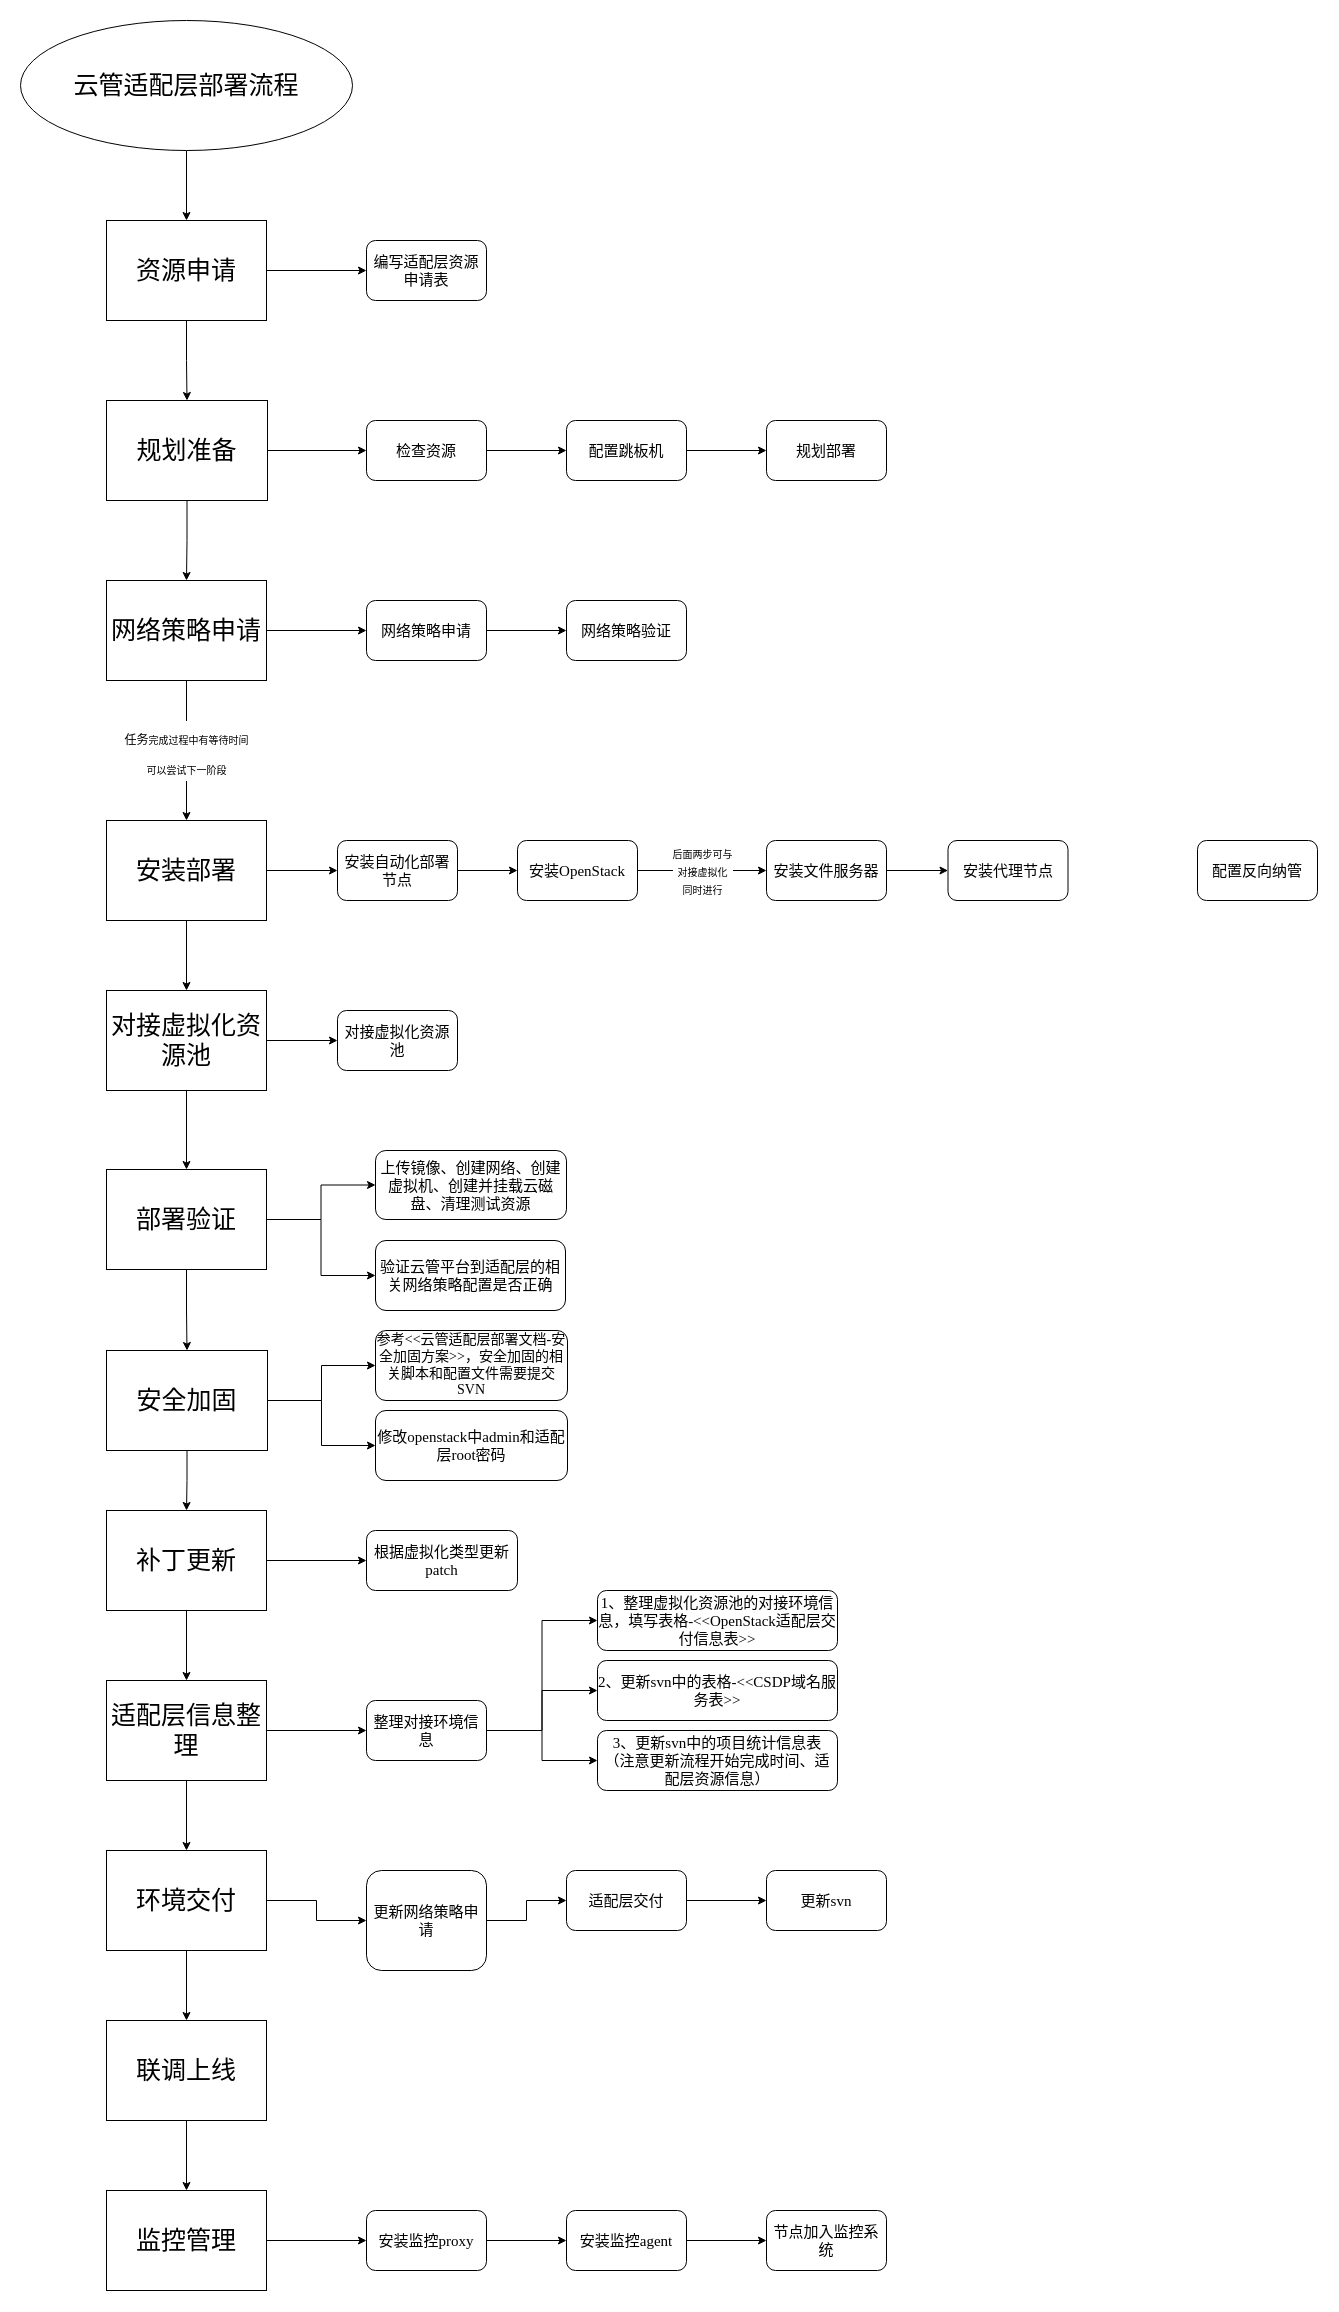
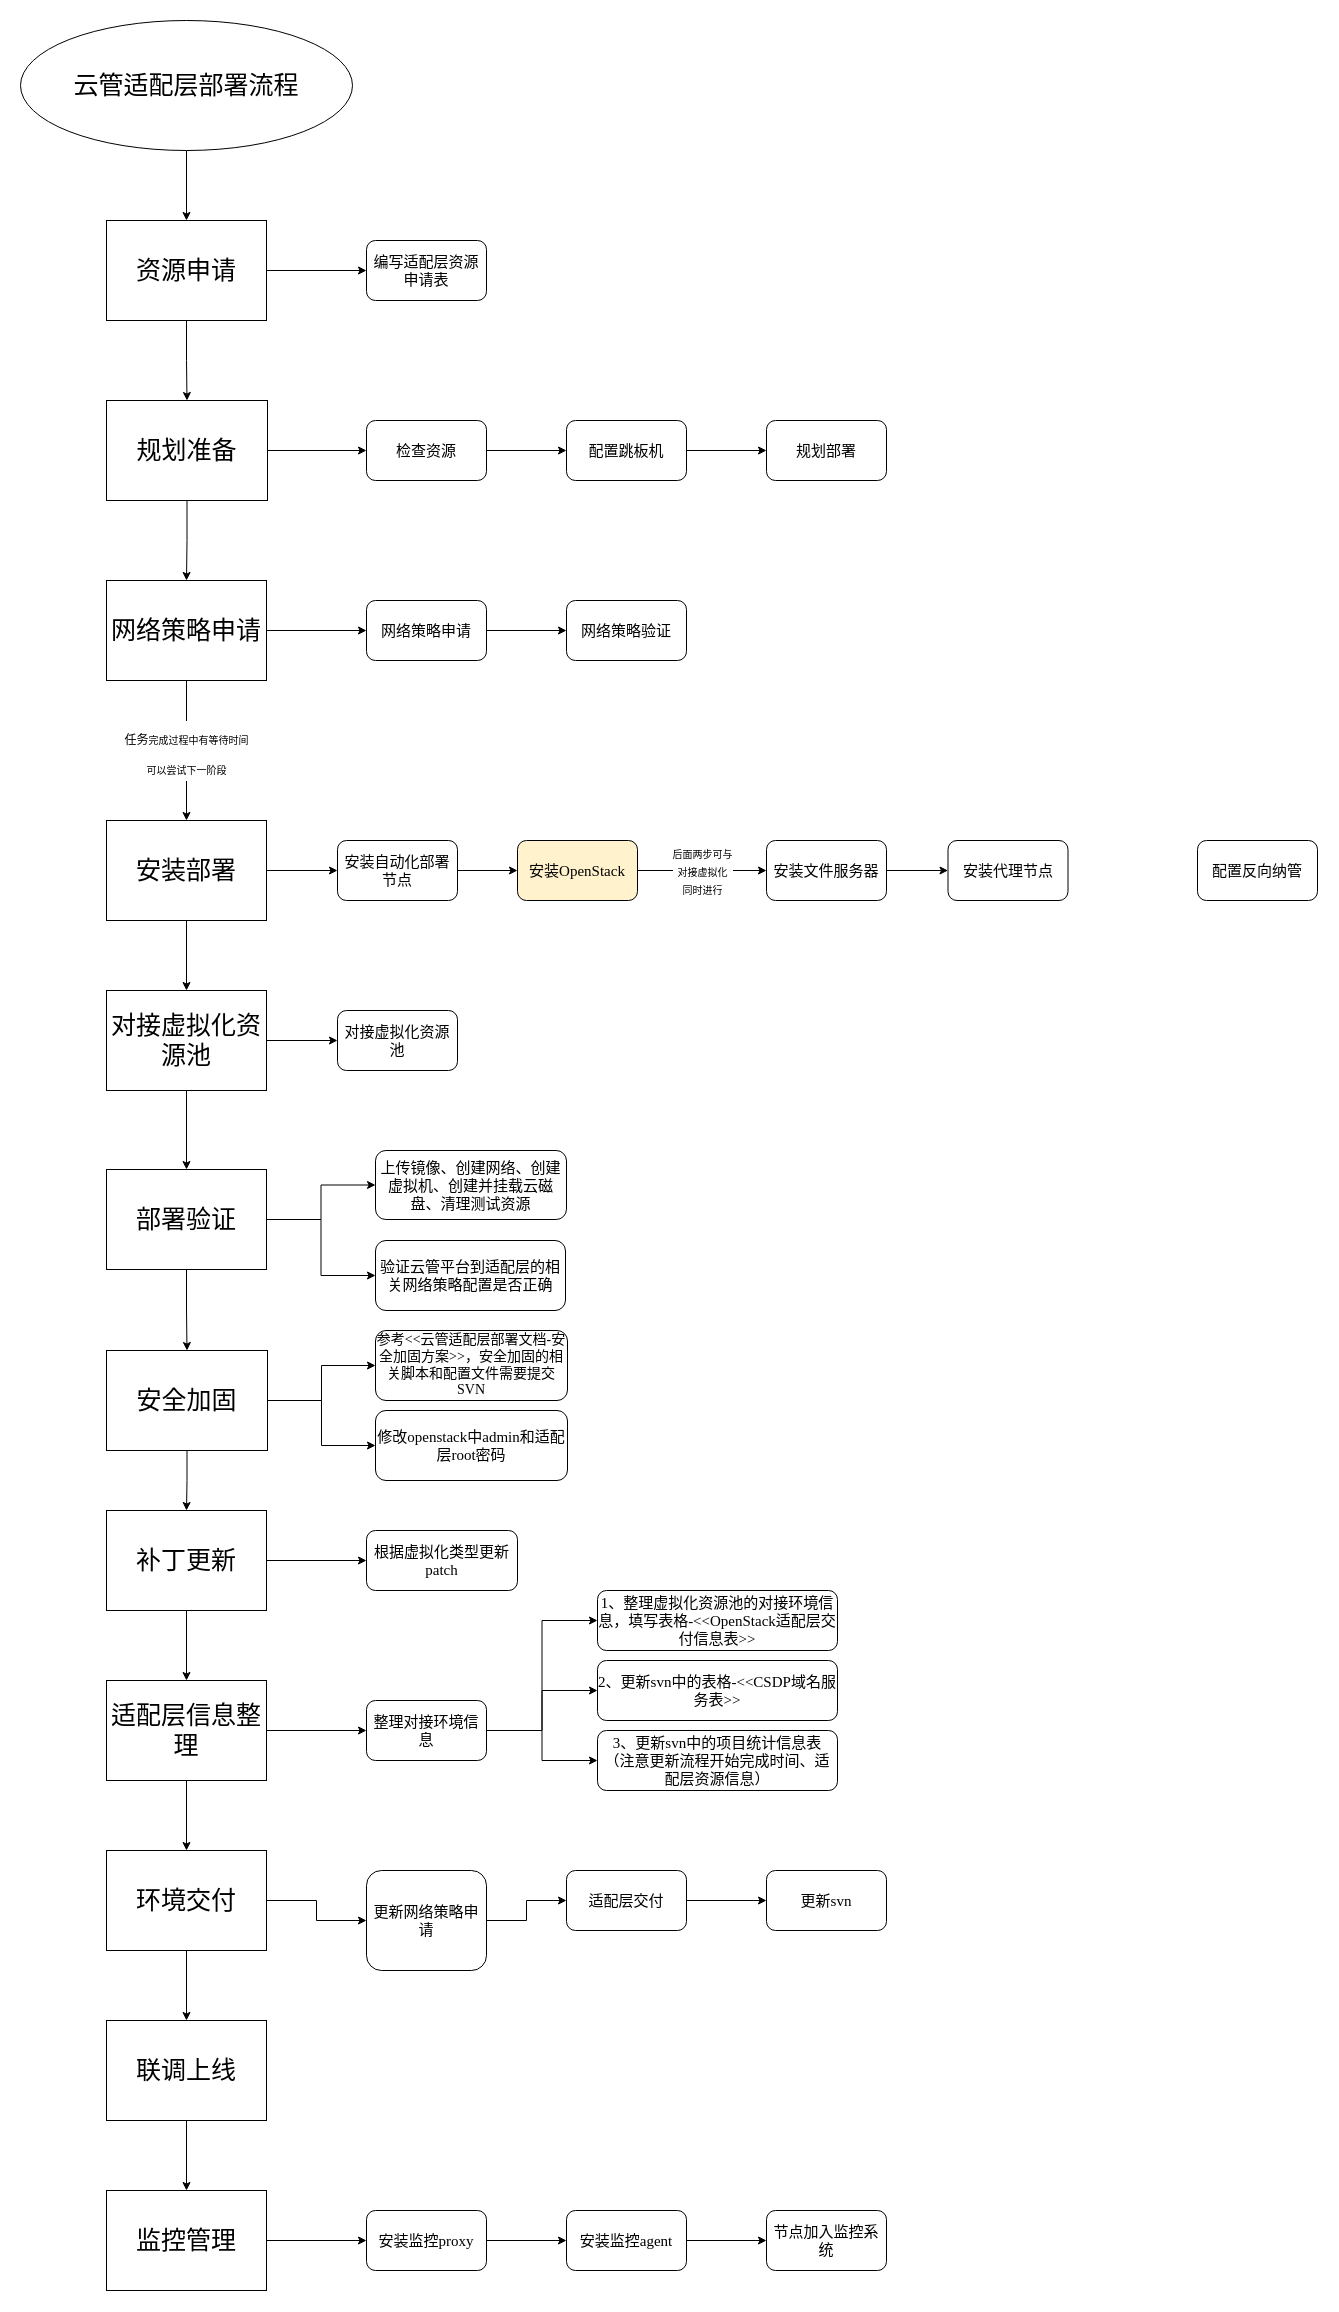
node "安装OpenStack": fillcolor #ffffff -> #fff2cc
